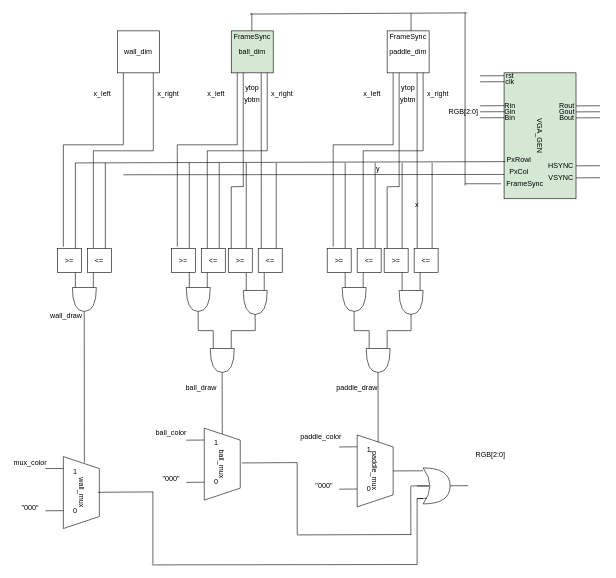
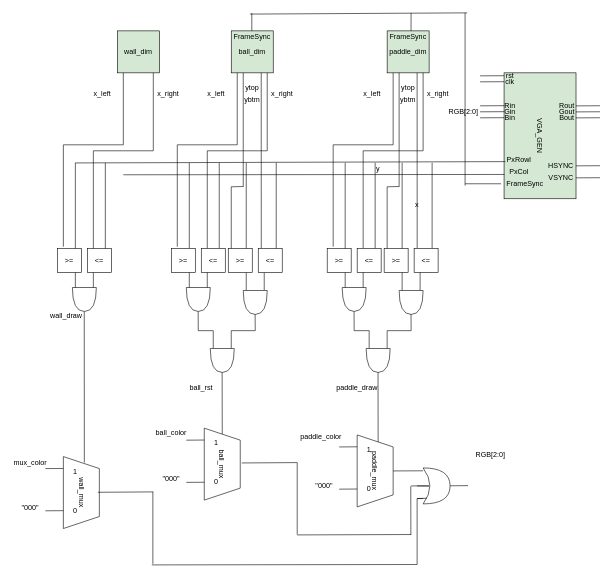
node "wall_dim": fillcolor #ffffff -> #d5e8d4
node "paddle_dim": fillcolor #ffffff -> #d5e8d4
node "ball_draw": label "ball_draw" -> "ball_rst"
